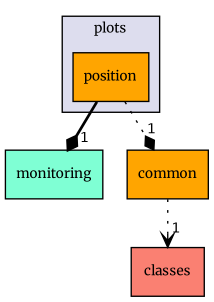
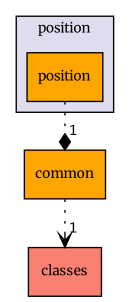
cluster "plots": label "plots" -> "position"
node "monitoring": removed
